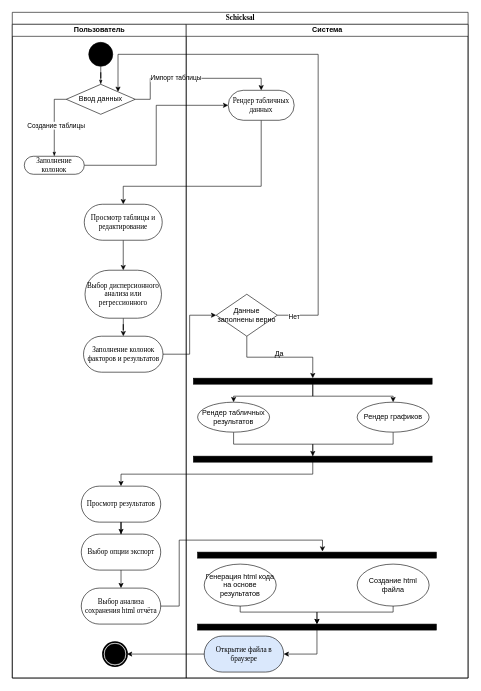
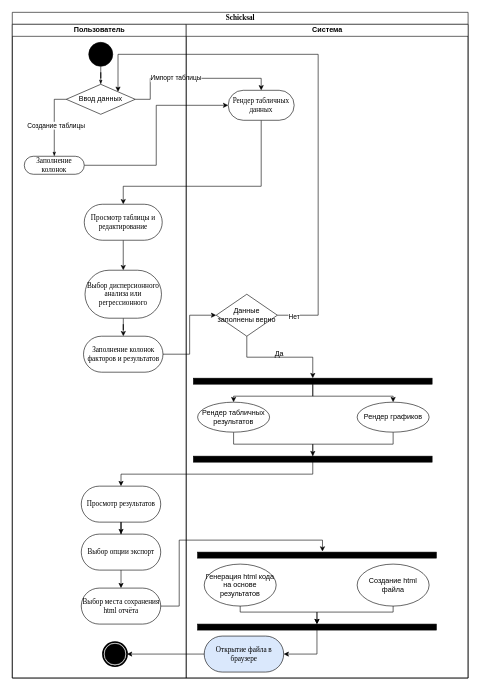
node "Выбор анализа сохранения html отчёта": label "Выбор анализа сохранения html отчёта" -> "Выбор места сохранения html отчёта"
